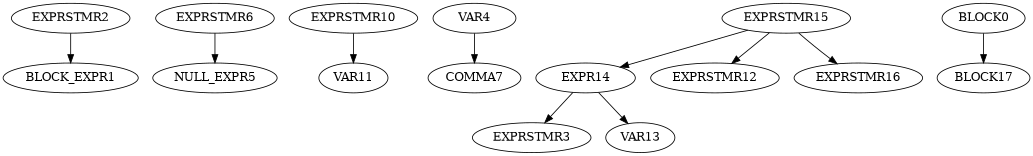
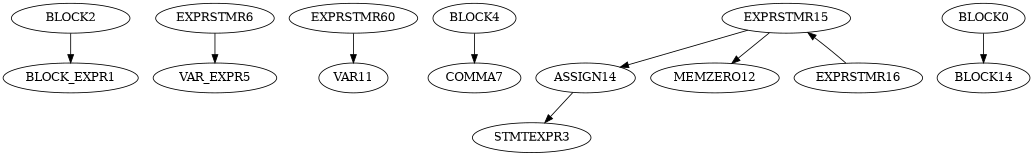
node "EXPRSTMR2": label "EXPRSTMR2" -> "BLOCK2"
node "EXPRSTMR10": label "EXPRSTMR10" -> "EXPRSTMR60"
node "VAR4": label "VAR4" -> "BLOCK4"
edge "EXPRSTMR15" -> "EXPRSTMR16": reversed
node "NULL_EXPR5": label "NULL_EXPR5" -> "VAR_EXPR5"
node "EXPR14": label "EXPR14" -> "ASSIGN14"
node "EXPRSTMR12": label "EXPRSTMR12" -> "MEMZERO12"
node "BLOCK17": label "BLOCK17" -> "BLOCK14"
node "EXPRSTMR3": label "EXPRSTMR3" -> "STMTEXPR3"
node "VAR13": removed
